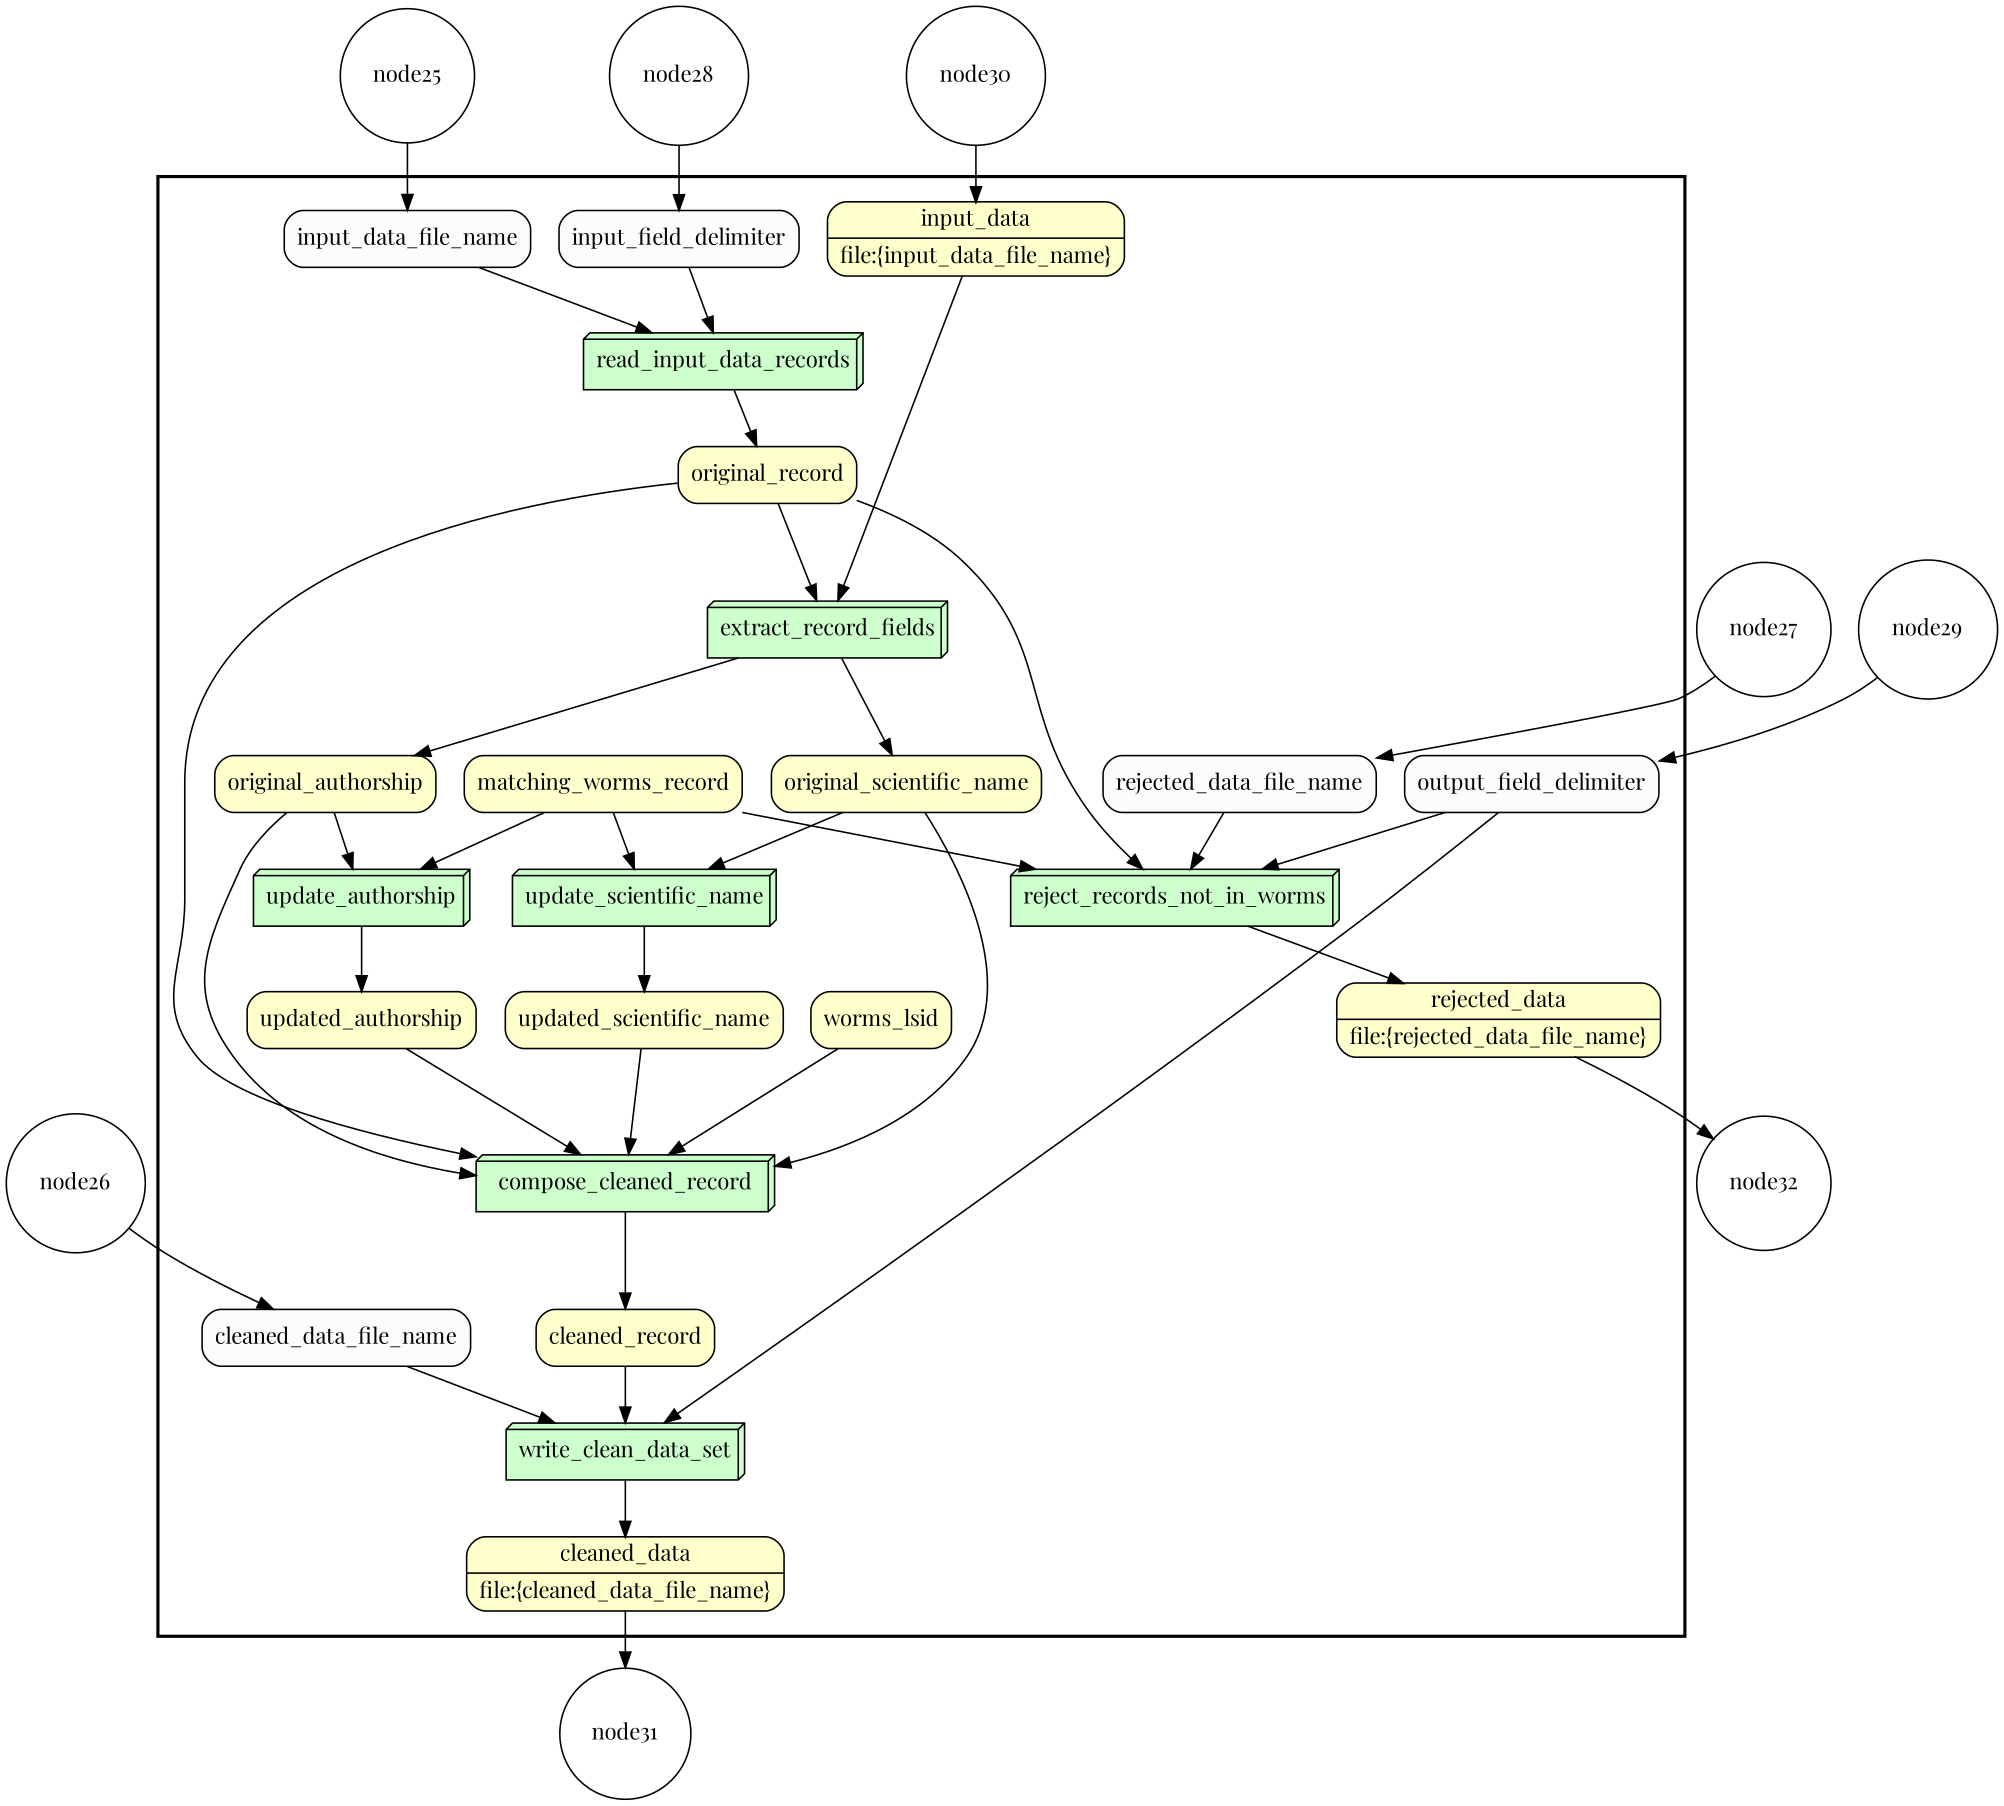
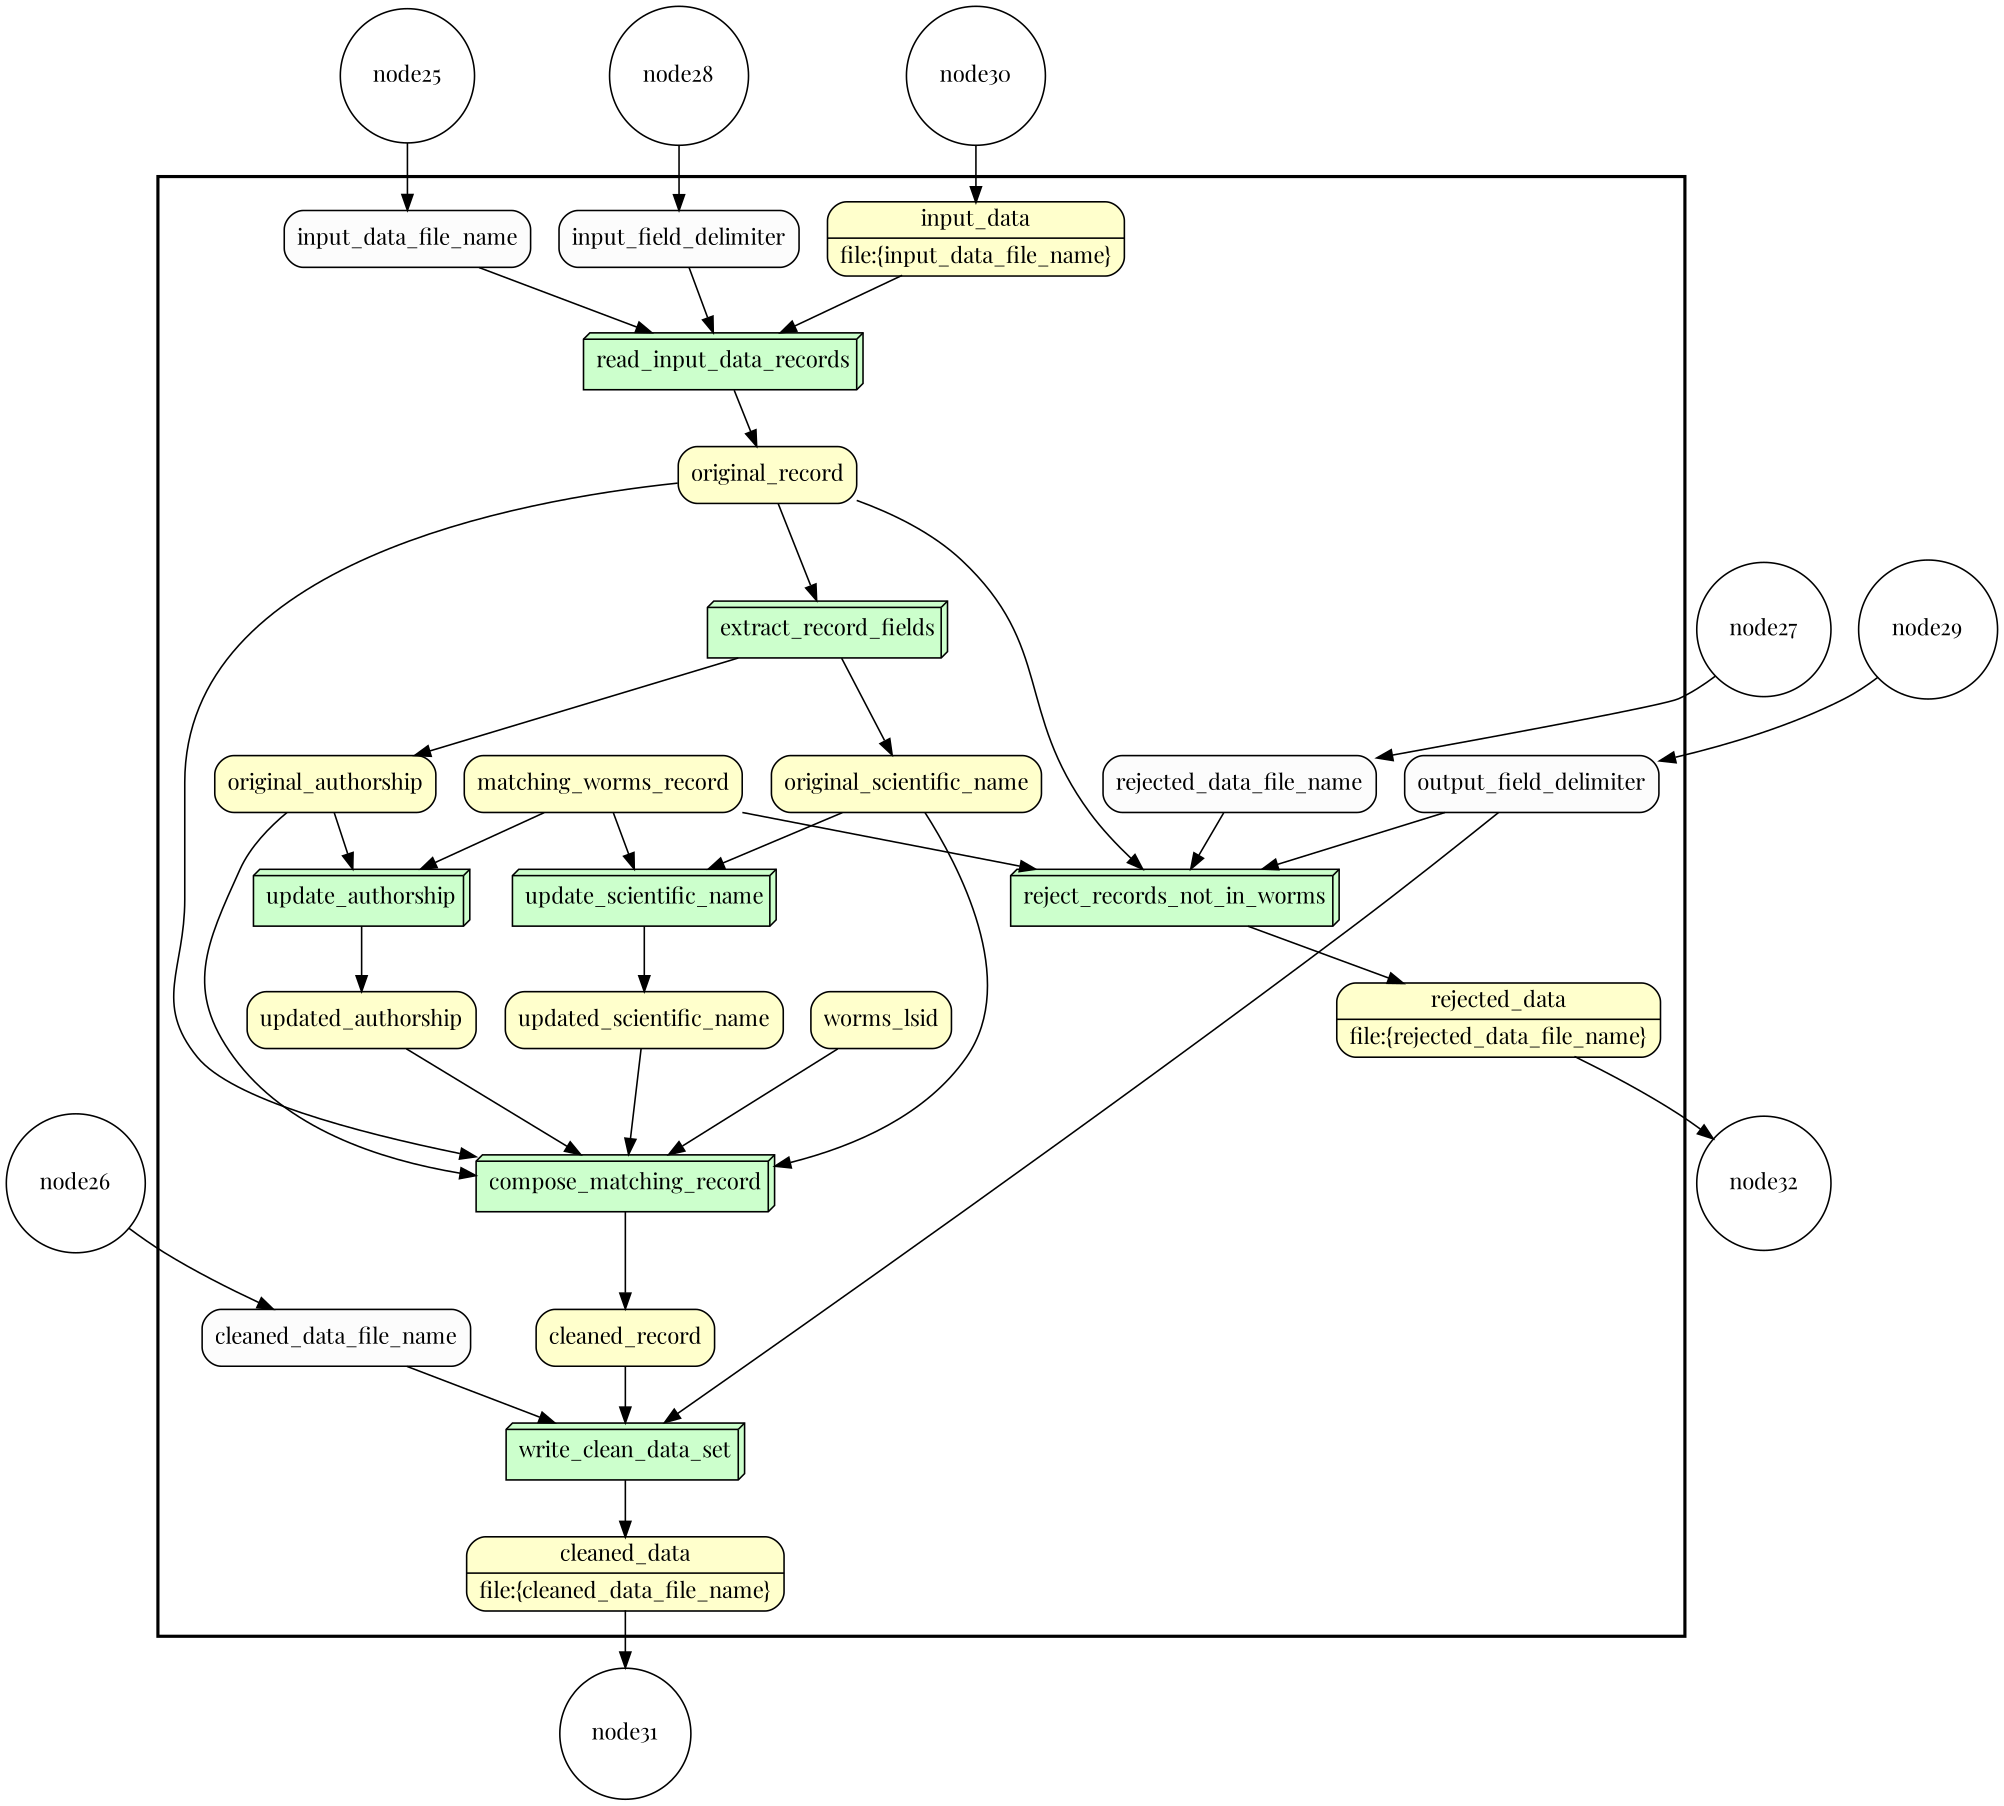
edge "input_data" -> "extract_record_fields": now "input_data" -> "read_input_data_records"
node "compose_cleaned_record": label "compose_cleaned_record" -> "compose_matching_record"
